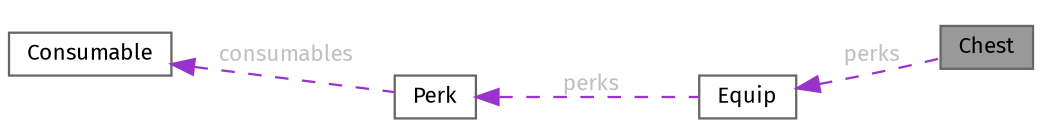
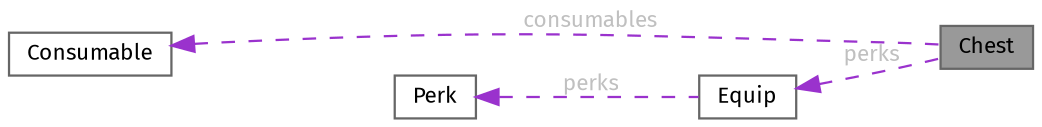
edge "Perk" -> "Consumable": now "Chest" -> "Consumable"
